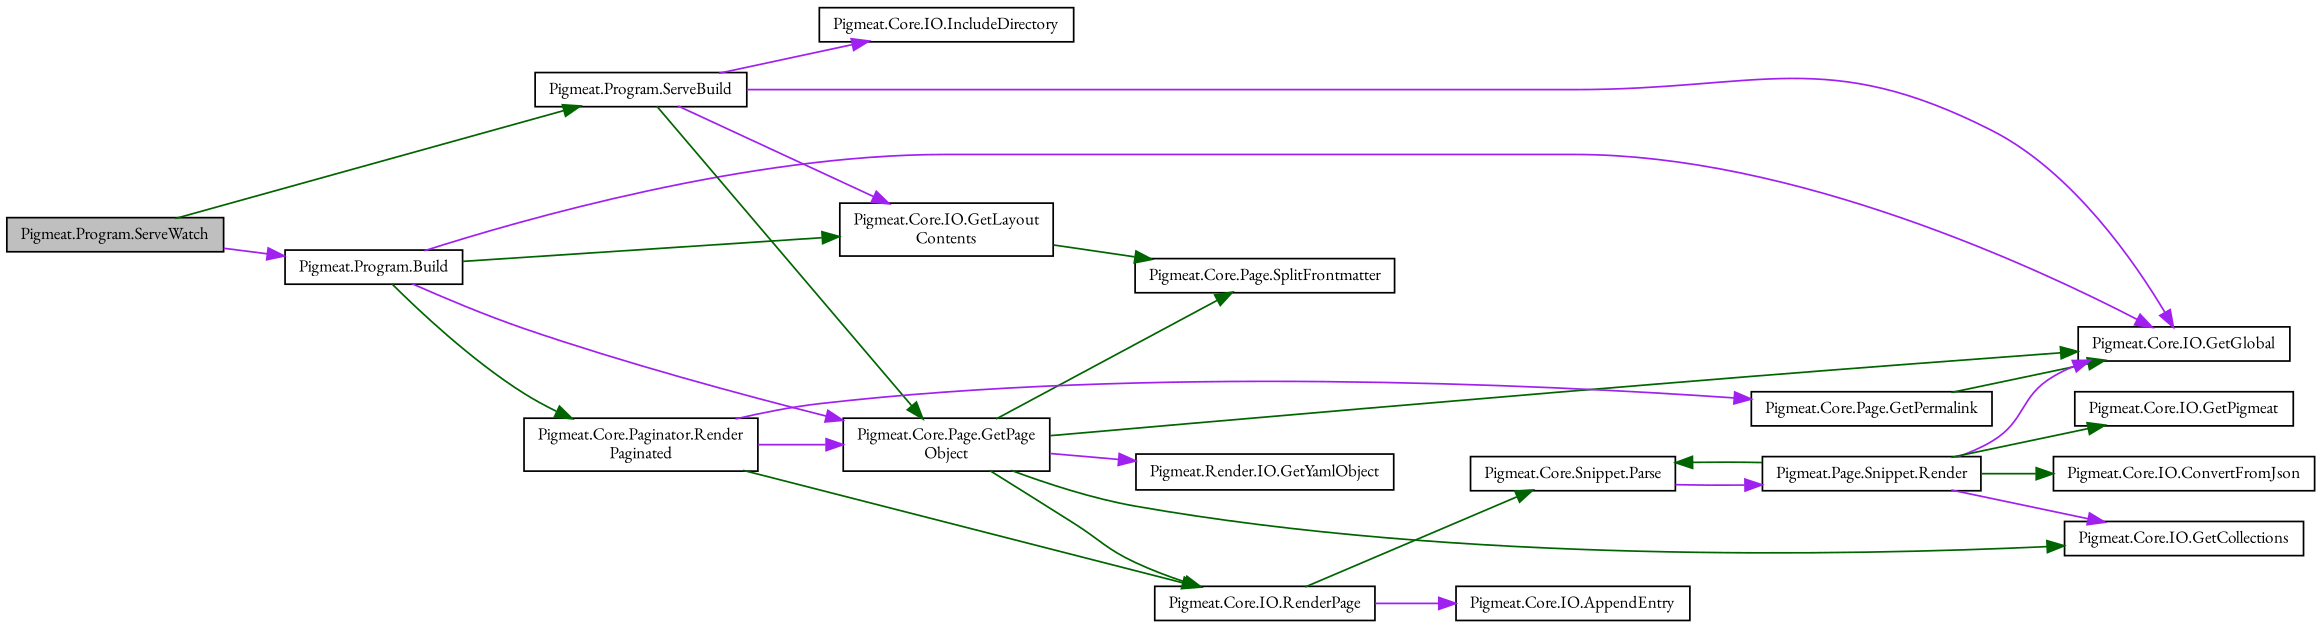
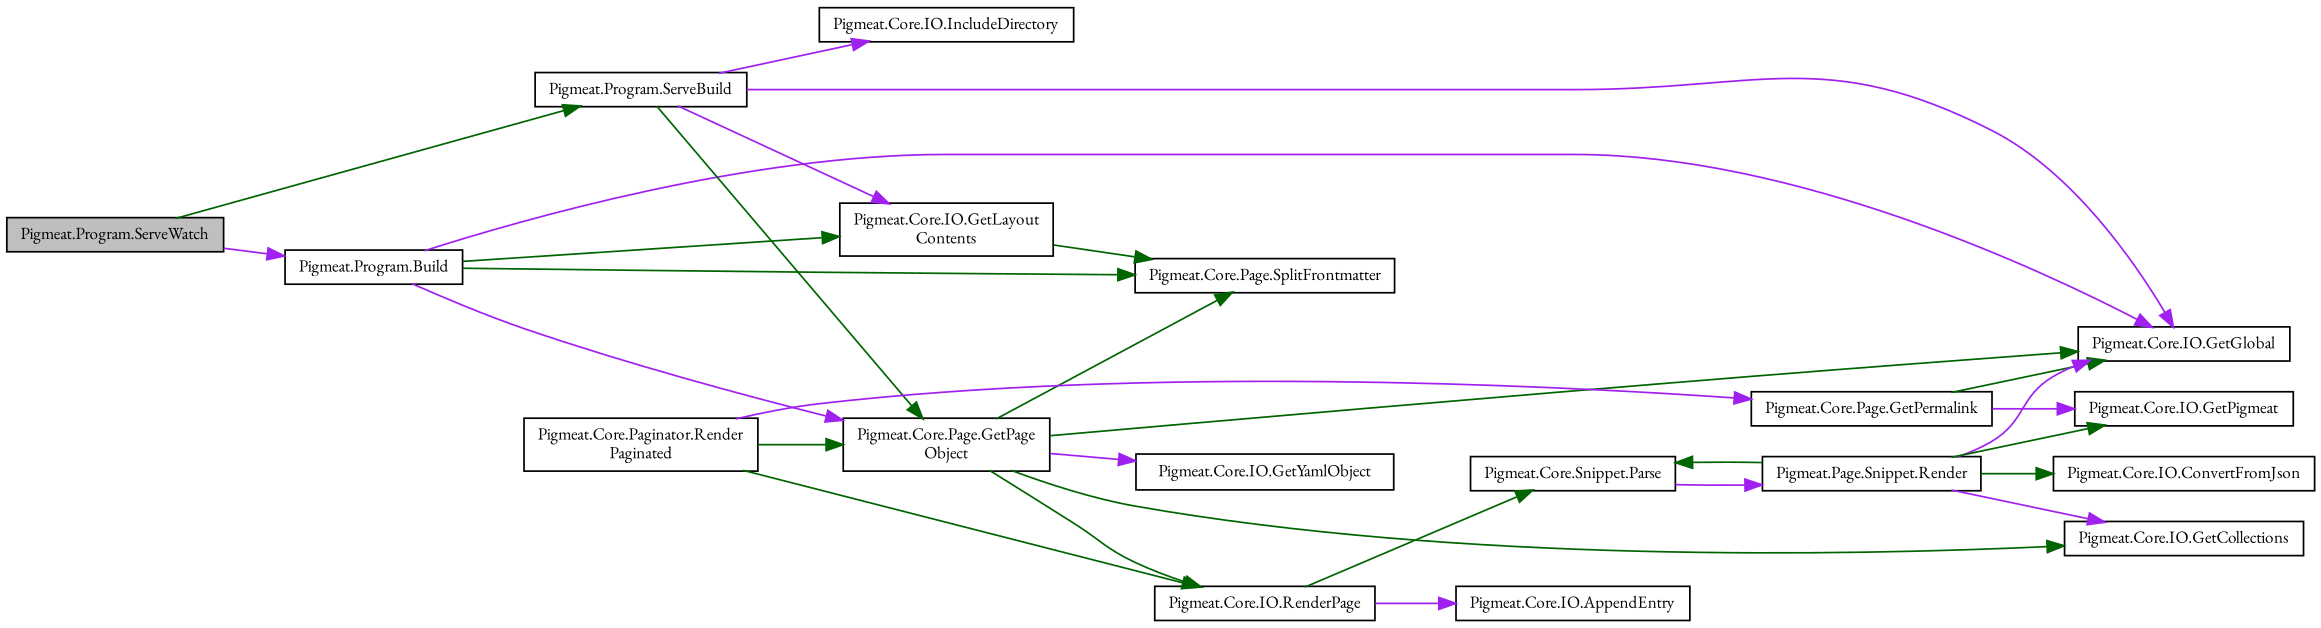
edge "Pigmeat.Program.Build" -> "Pigmeat.Core.Paginator.Render Paginated": now "Pigmeat.Program.Build" -> "Pigmeat.Core.Page.SplitFrontmatter"
edge "Pigmeat.Core.Page.GetPermalink" -> "Pigmeat.Core.IO.GetPigmeat": added
edge "Pigmeat.Core.Paginator.Render Paginated" -> "Pigmeat.Core.Page.GetPage Object": color purple -> darkgreen
node "Pigmeat.Render.IO.GetYamlObject": label "Pigmeat.Render.IO.GetYamlObject" -> "Pigmeat.Core.IO.GetYamlObject"
